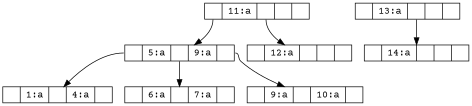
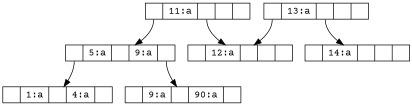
edge "13:a" -> "12:a": added
node "9:a": text "10:a" -> "90:a"
node "6:a": removed
